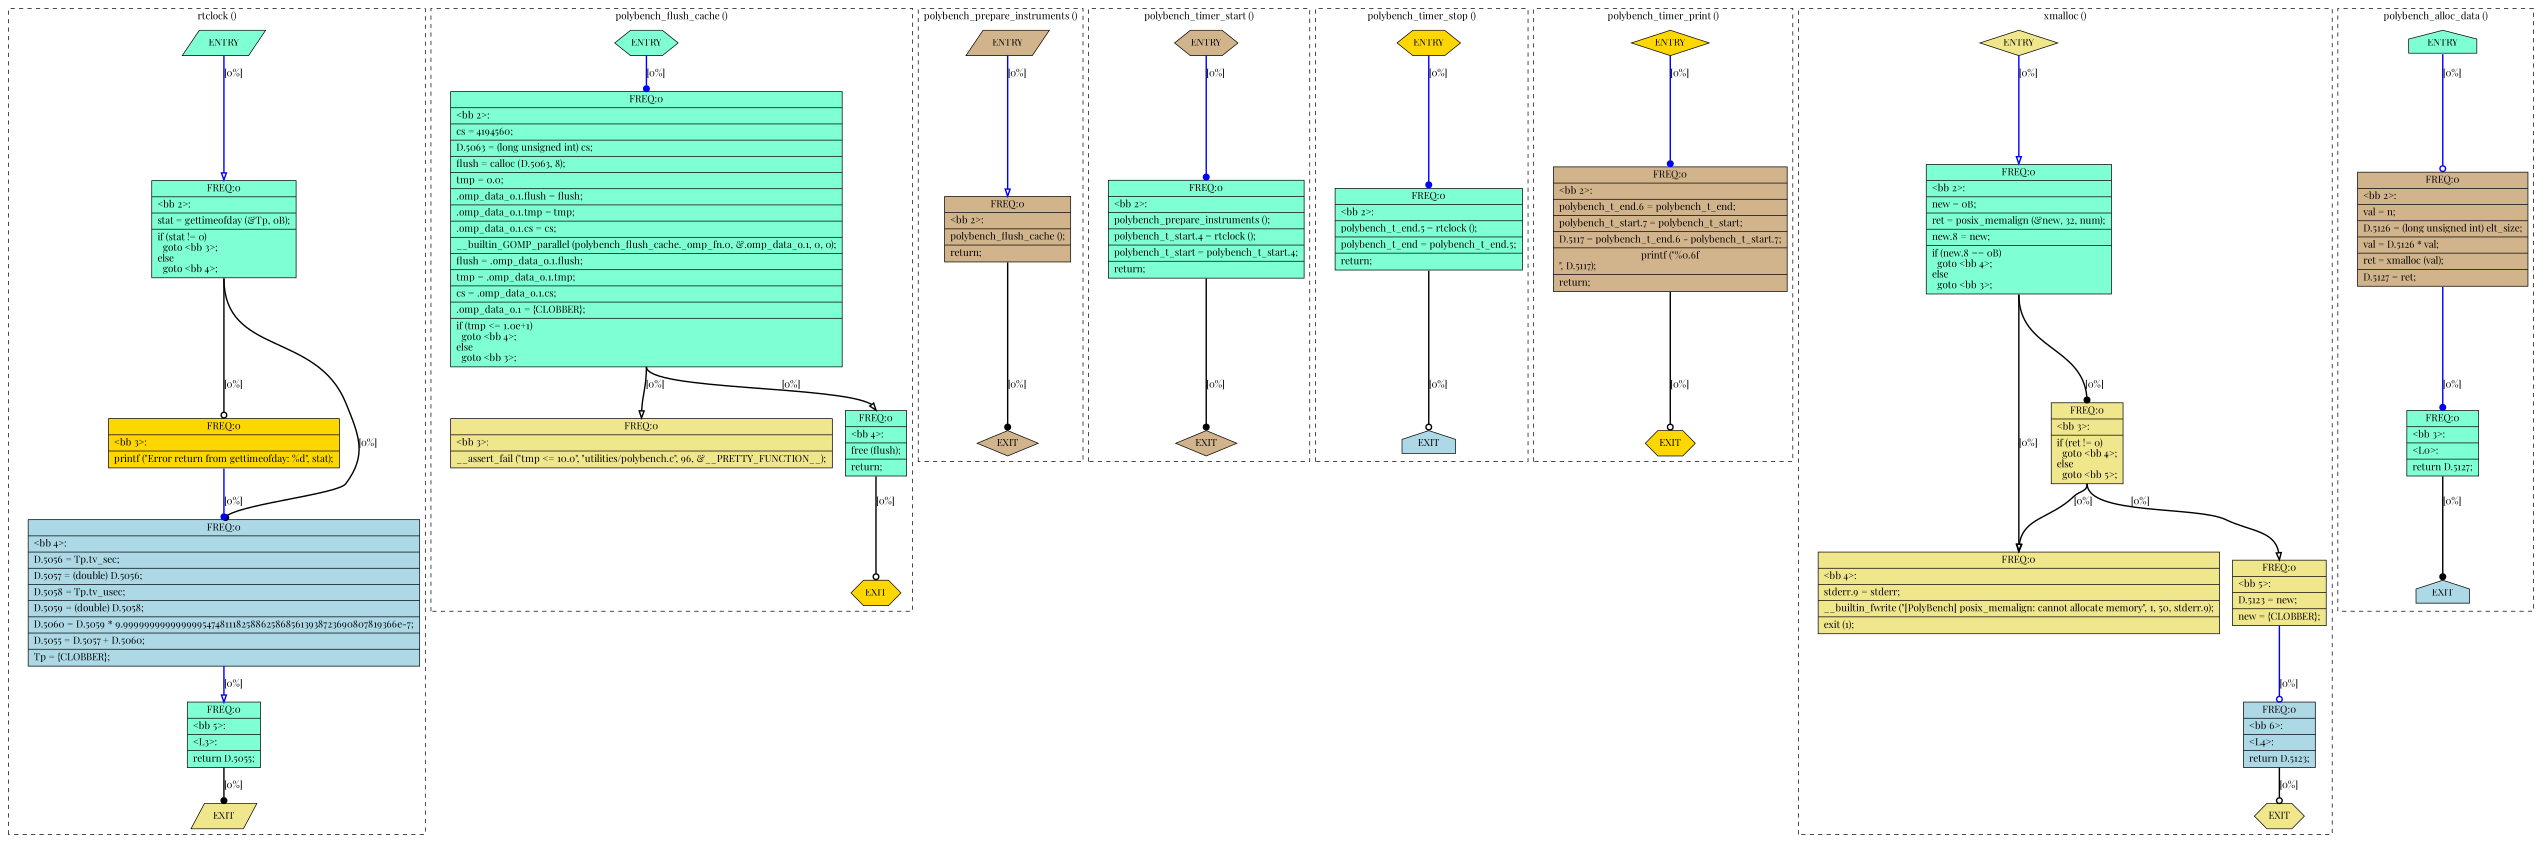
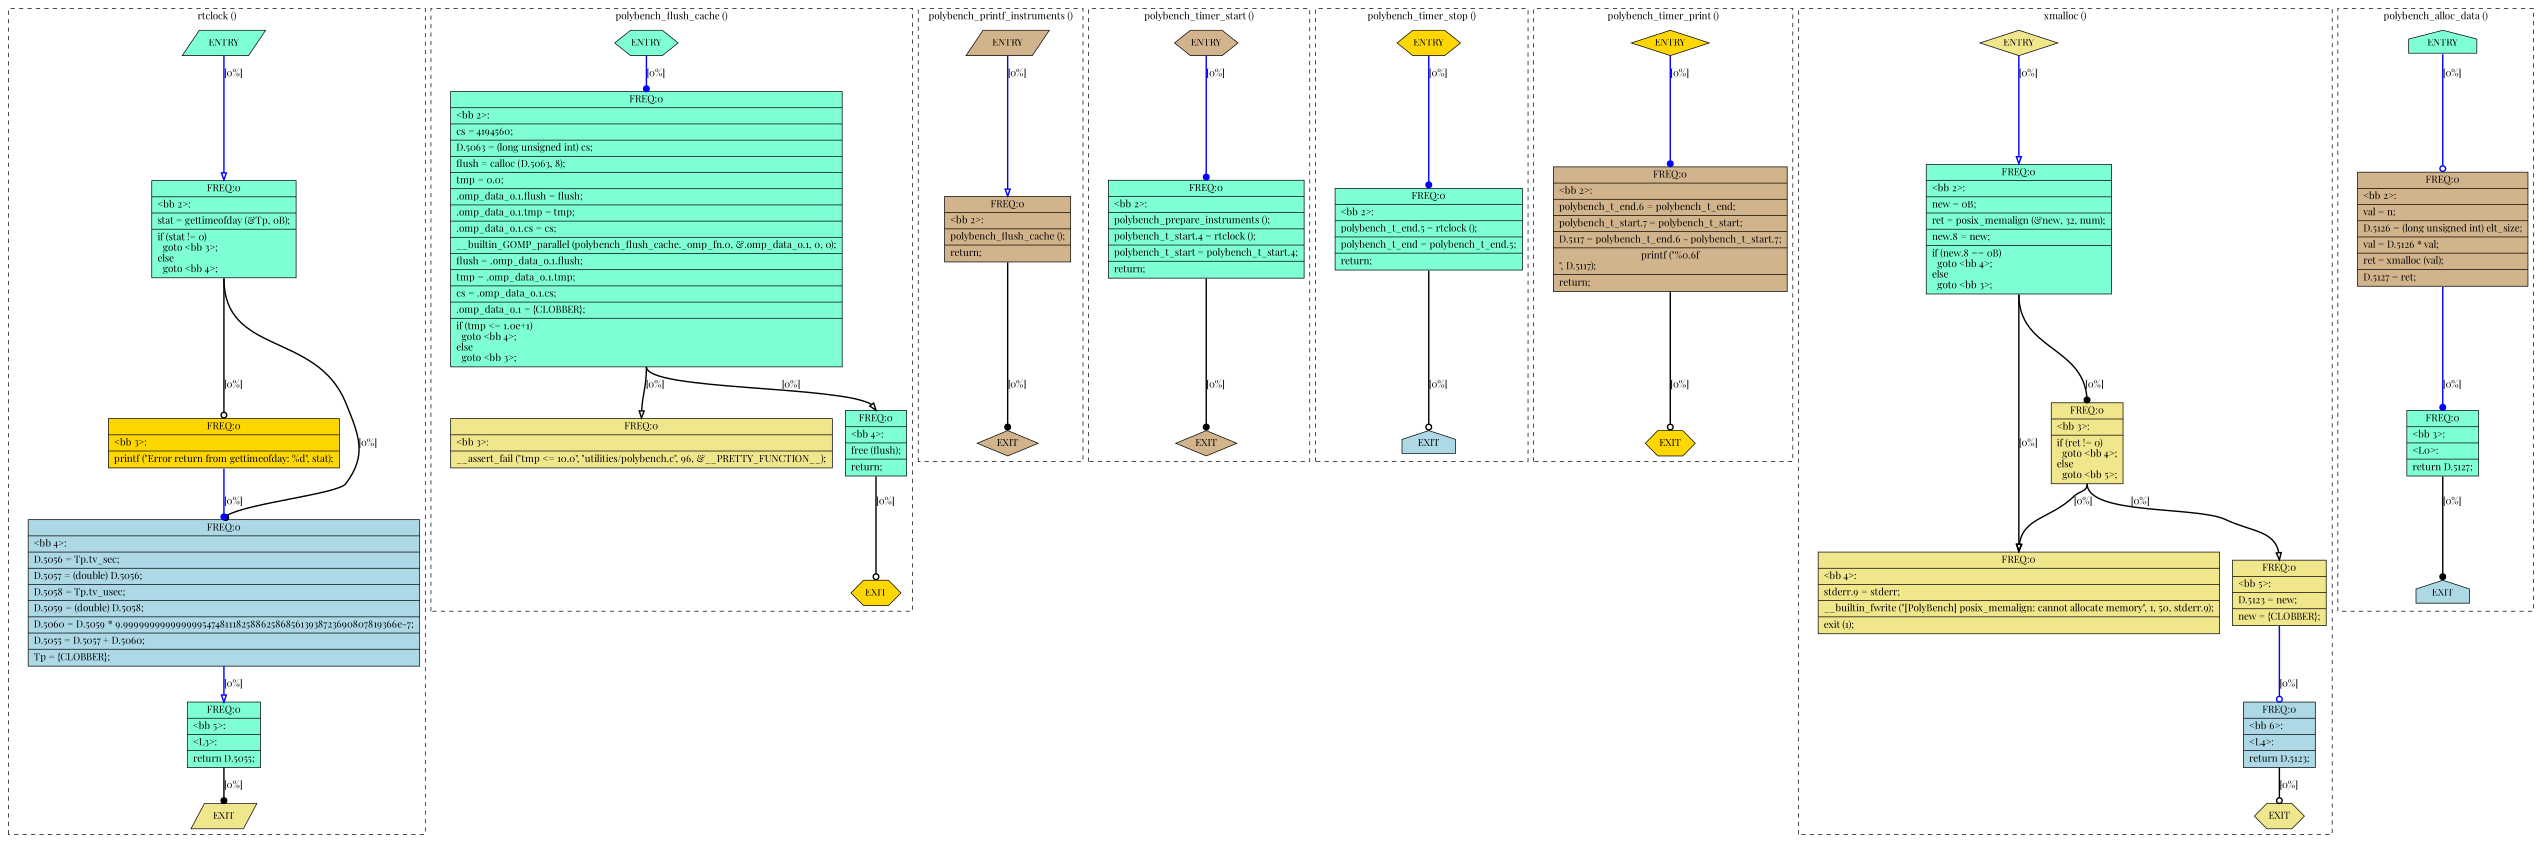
cluster "polybench_prepare_instruments ()": label "polybench_prepare_instruments ()" -> "polybench_printf_instruments ()"
